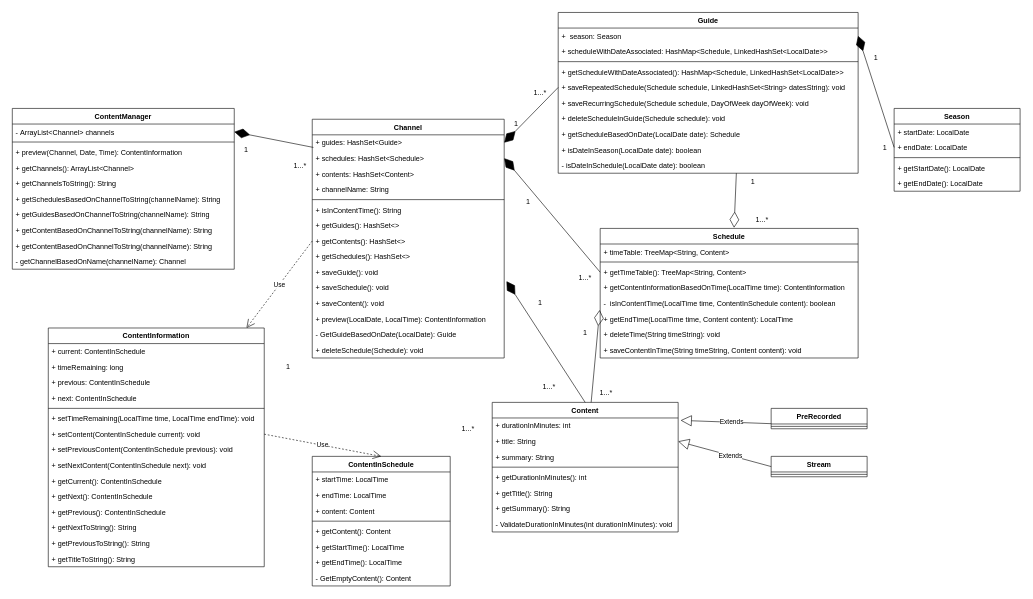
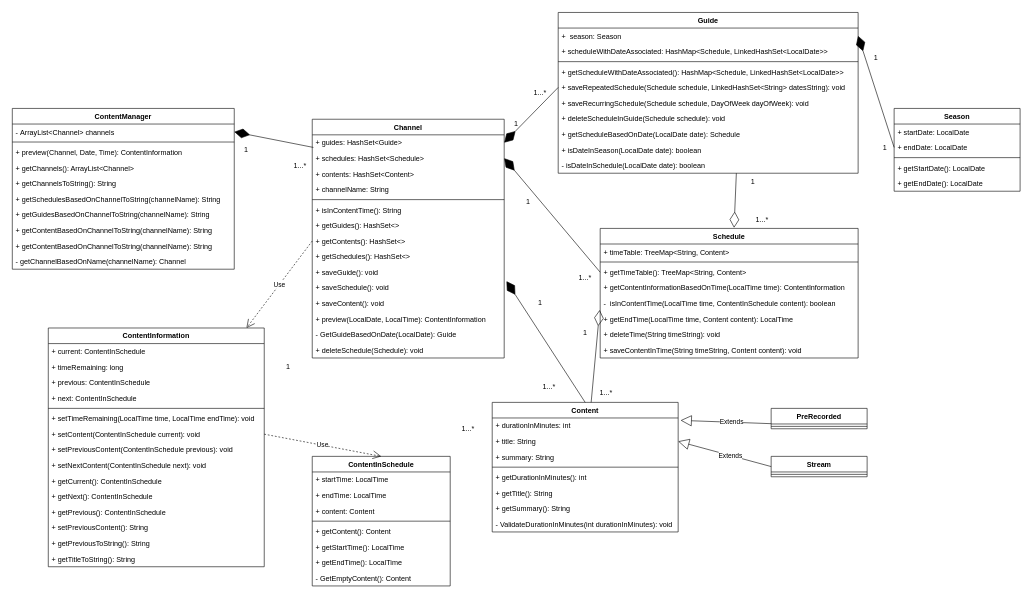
node "+ getNextToString(): String": label "+ getNextToString(): String" -> "+ setPreviousContent(): String"
